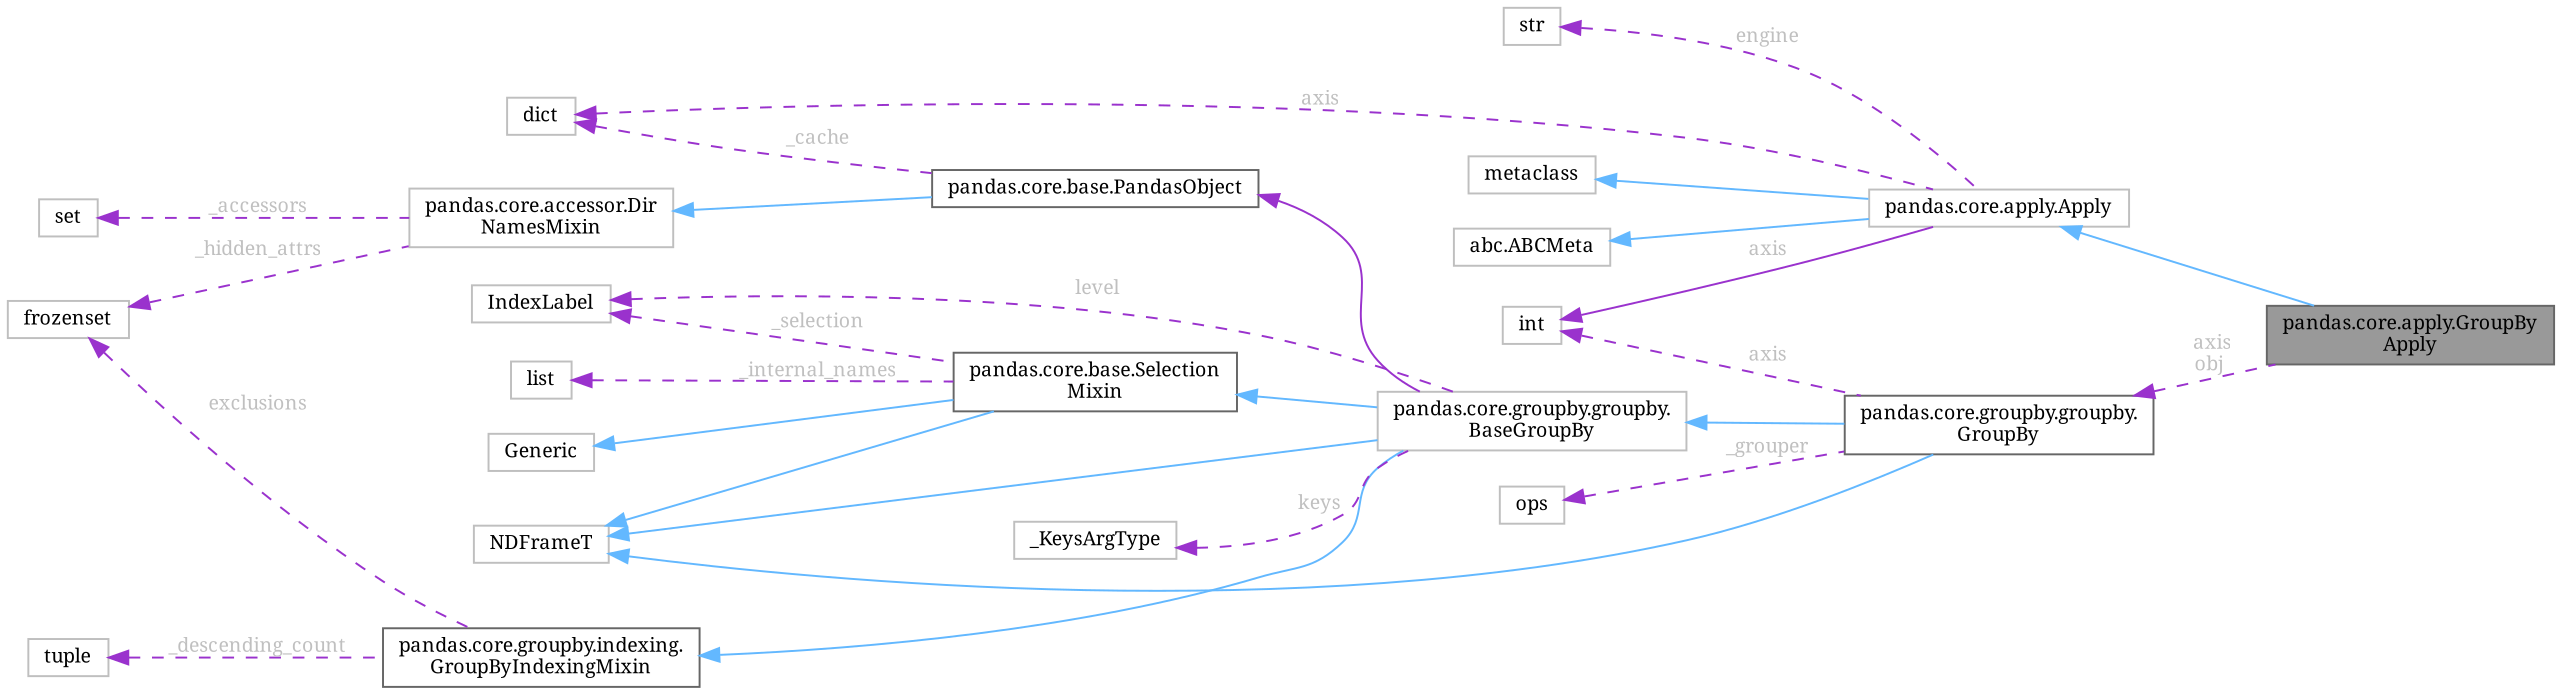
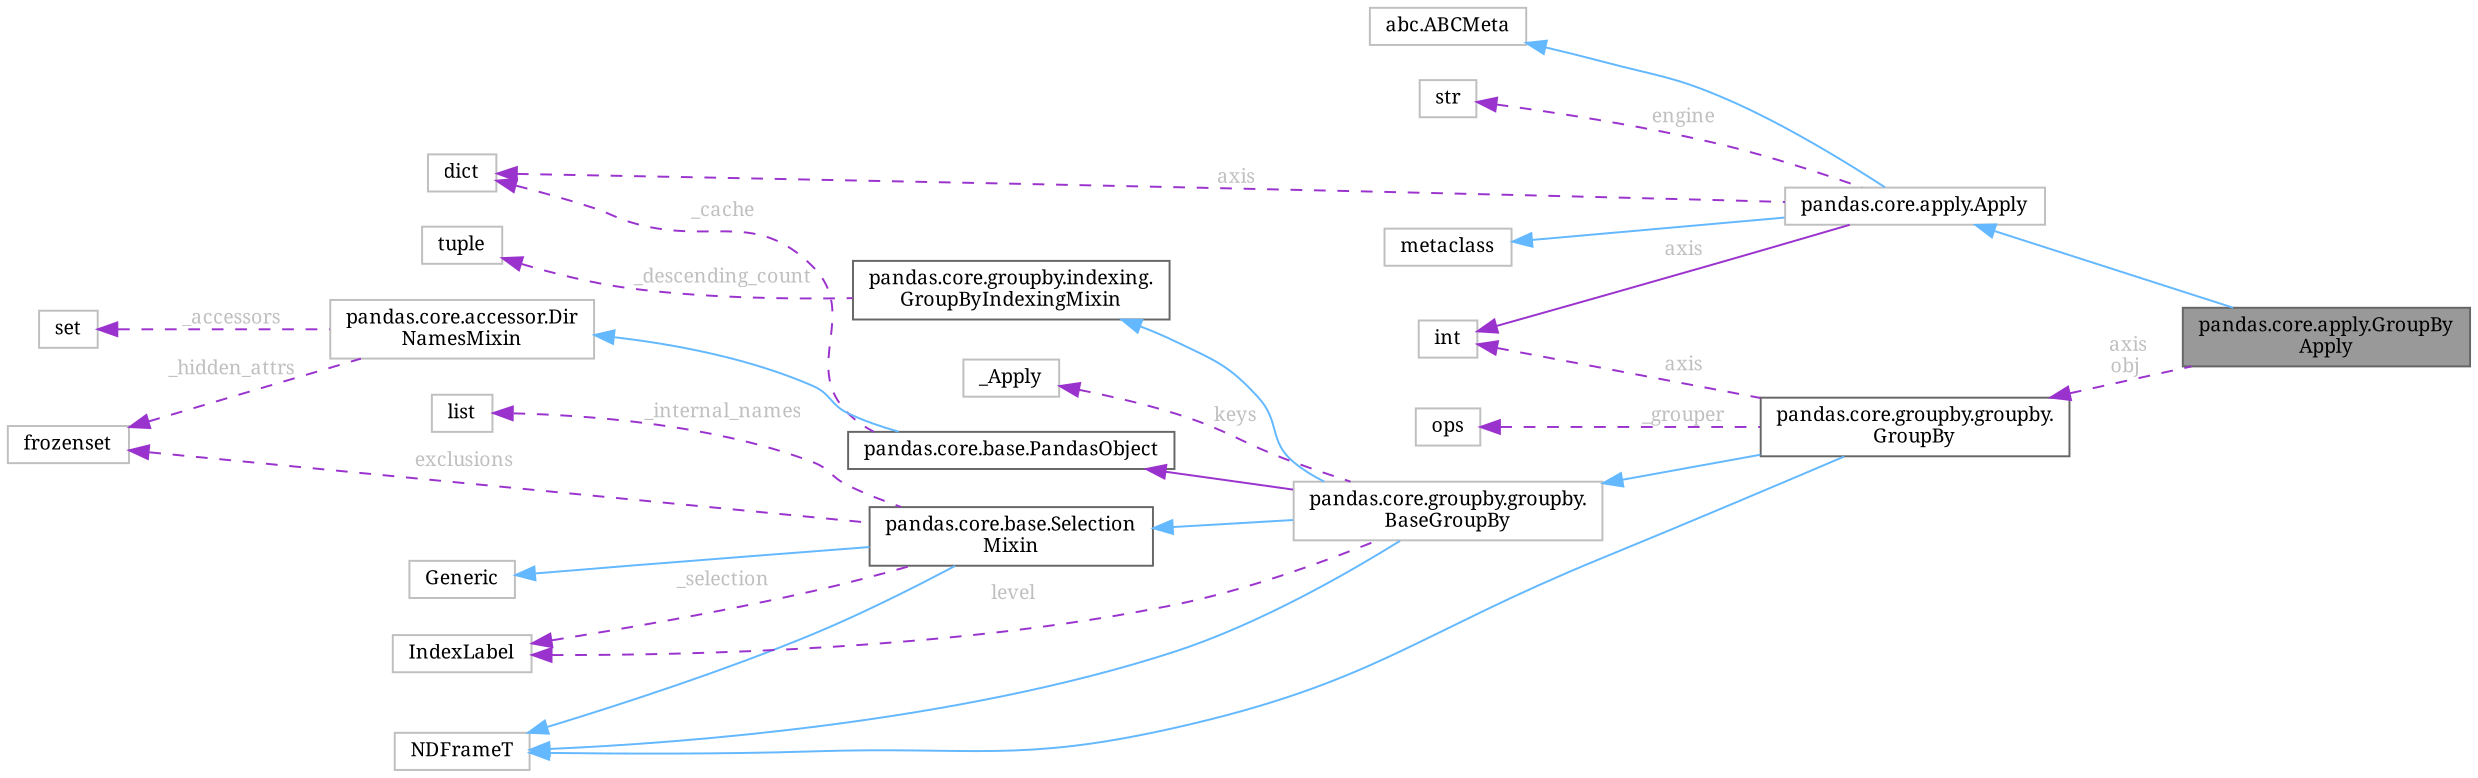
edge "pandas.core.groupby.indexing. GroupByIndexingMixin" -> "frozenset": now "pandas.core.base.Selection Mixin" -> "frozenset"
node "_KeysArgType": label "_KeysArgType" -> "_Apply"
